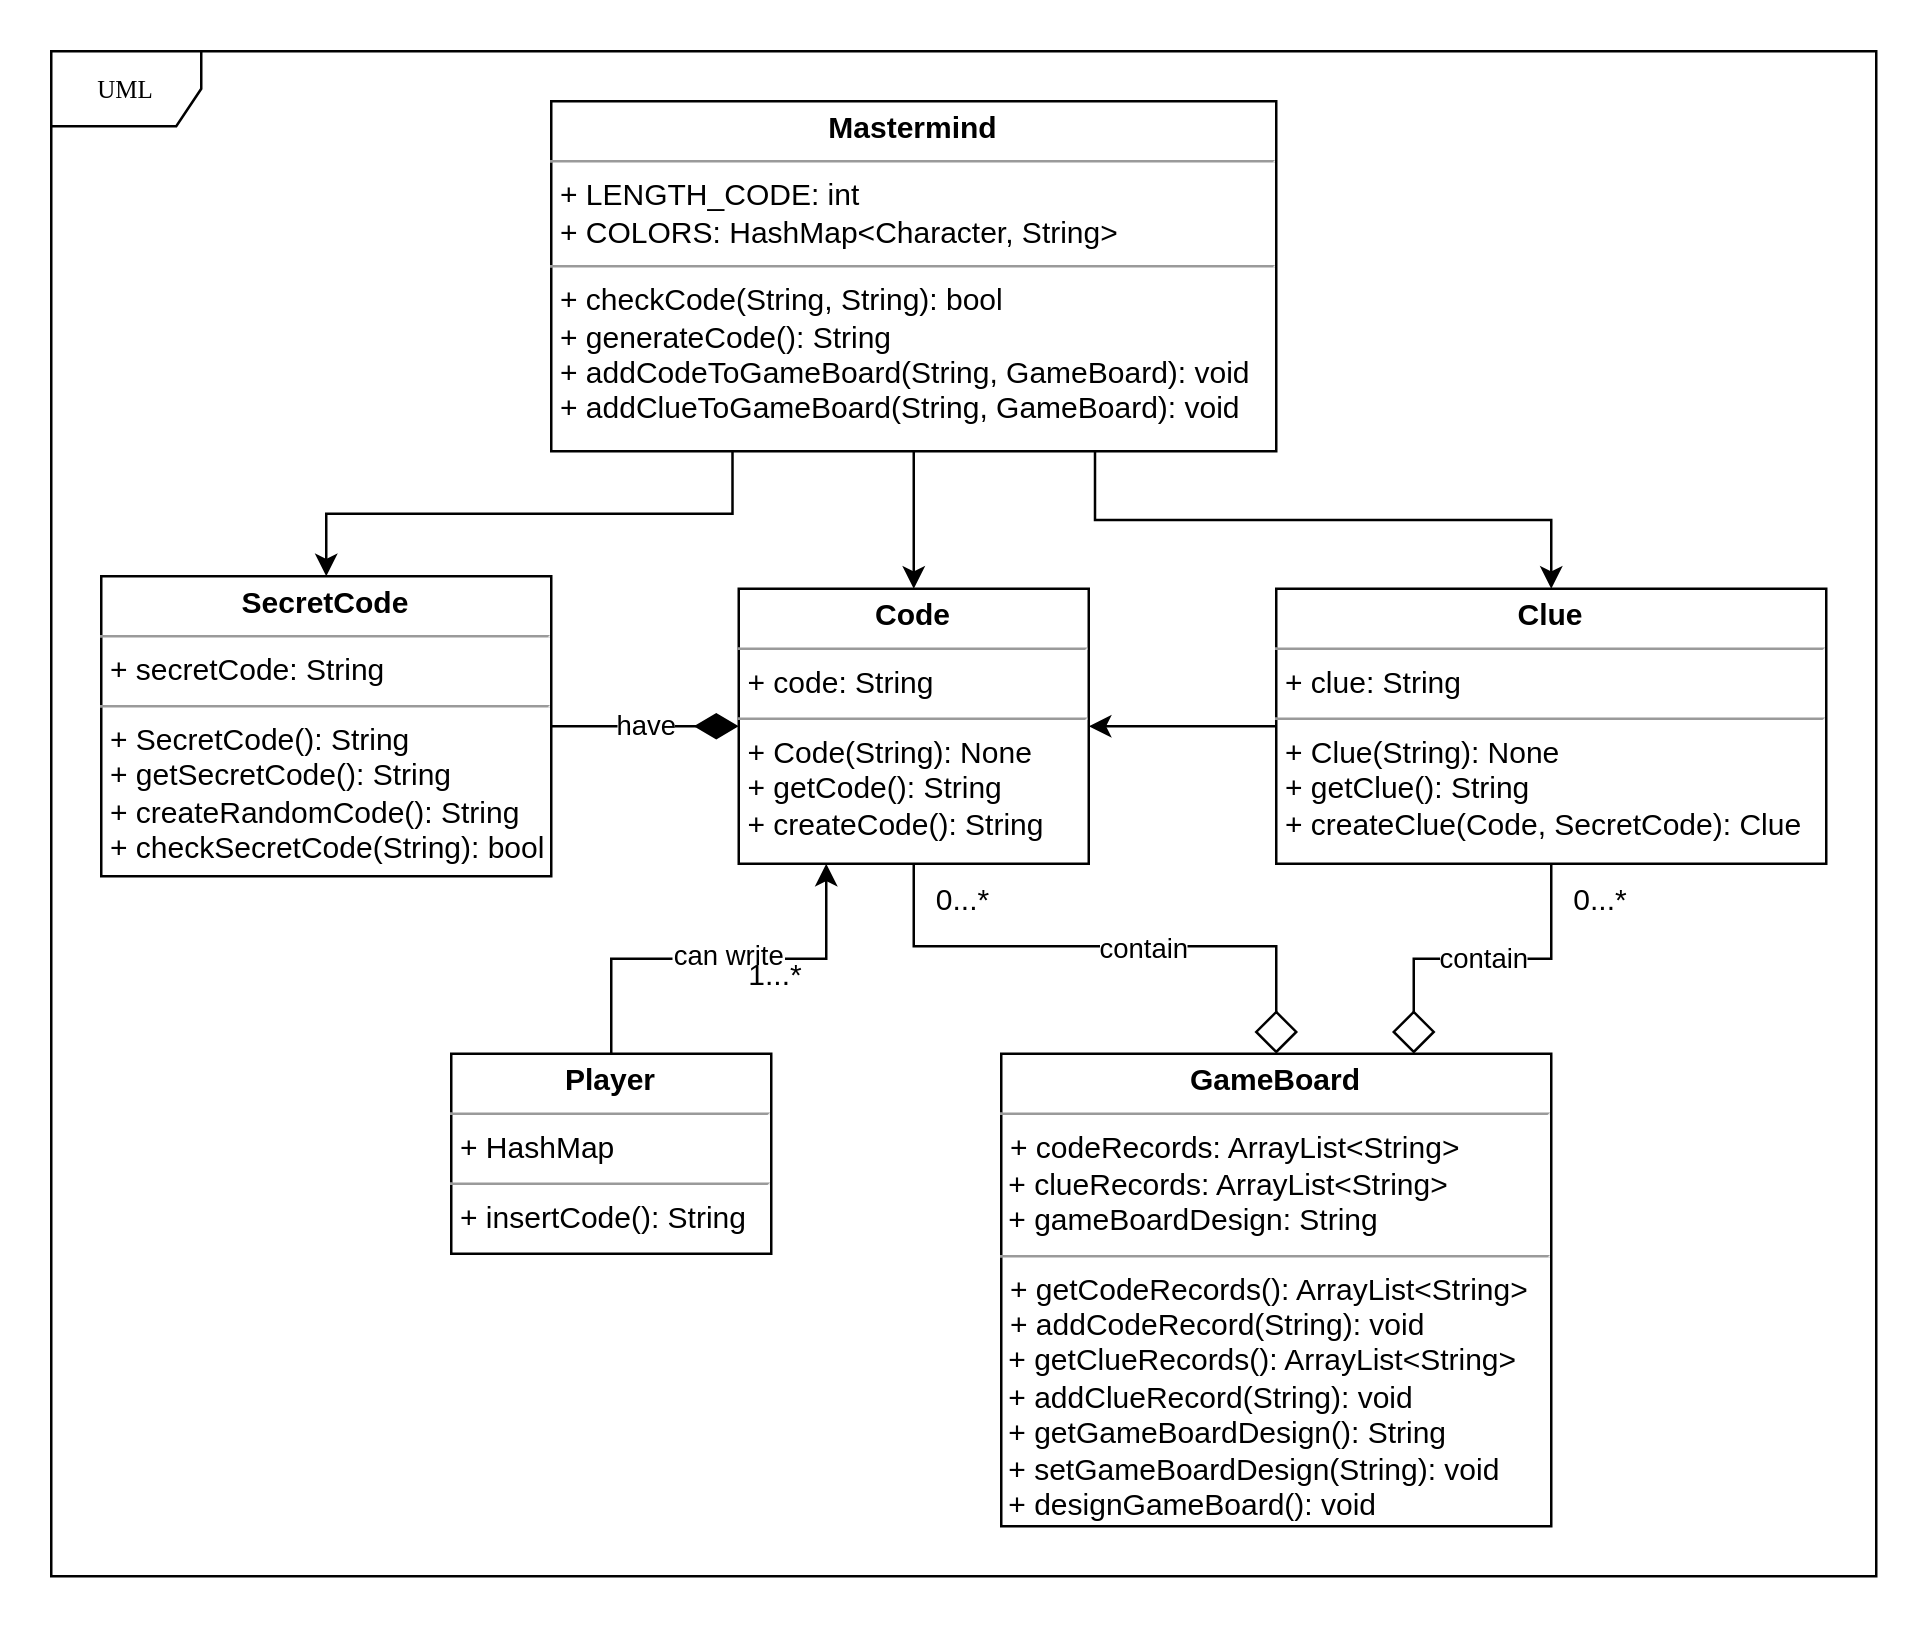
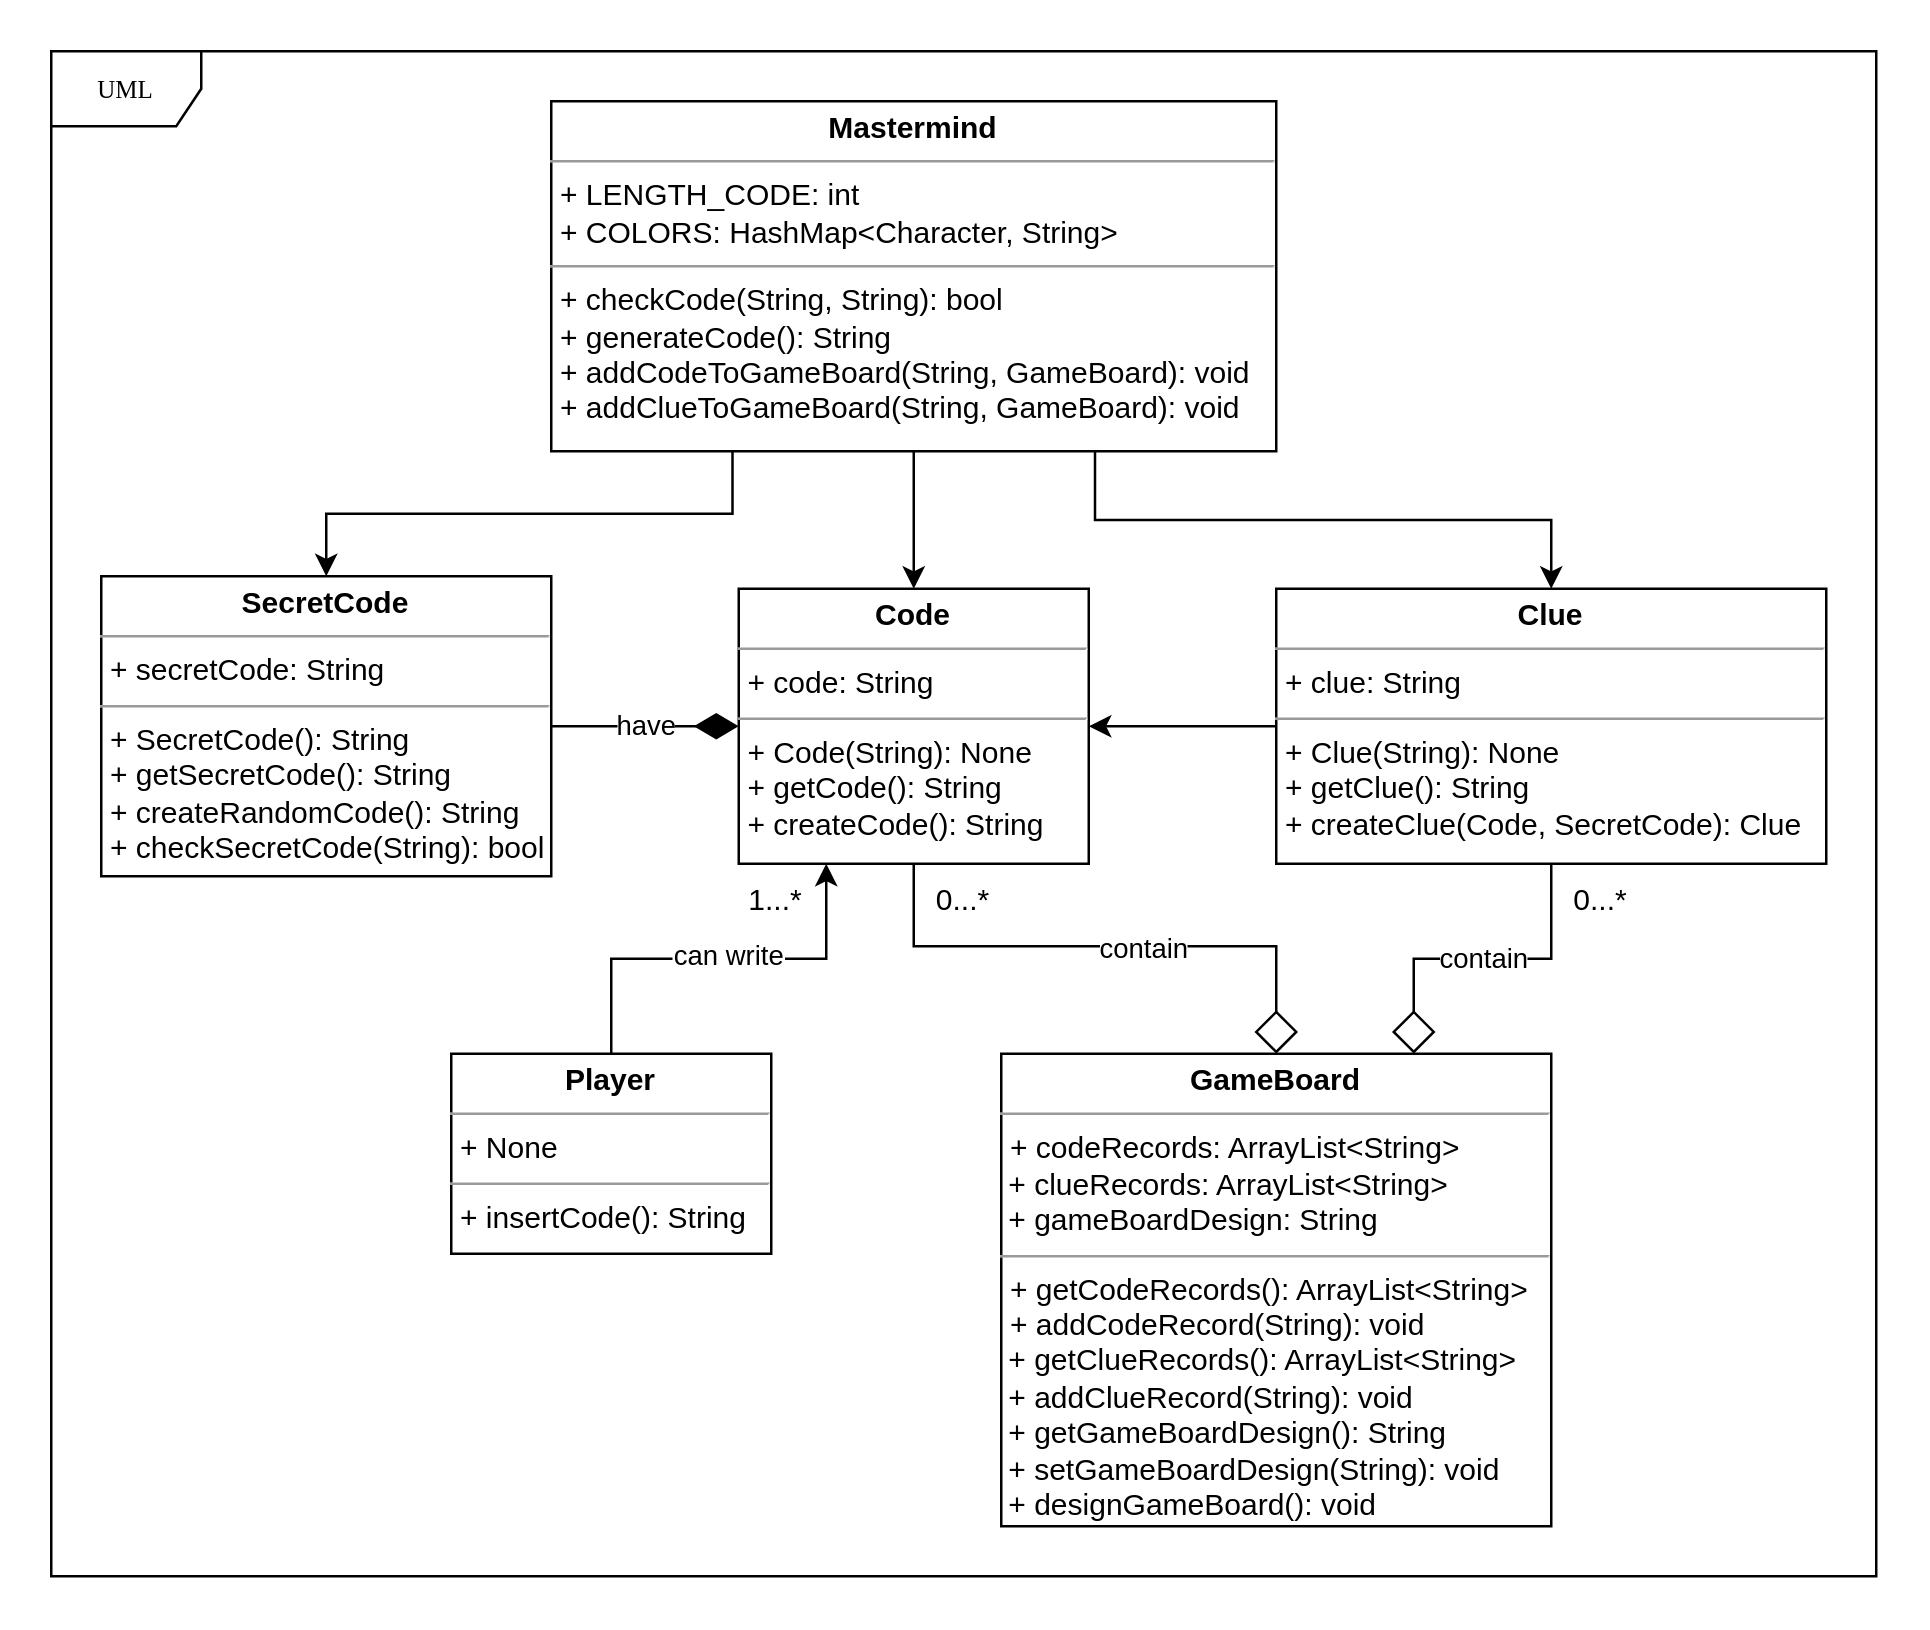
node "1...*": moved (776, 976) -> (776, 901)
node "Player + HashMap + insertCode(): String": label "Player + HashMap + insertCode(): String" -> "Player + None + insertCode(): String"
